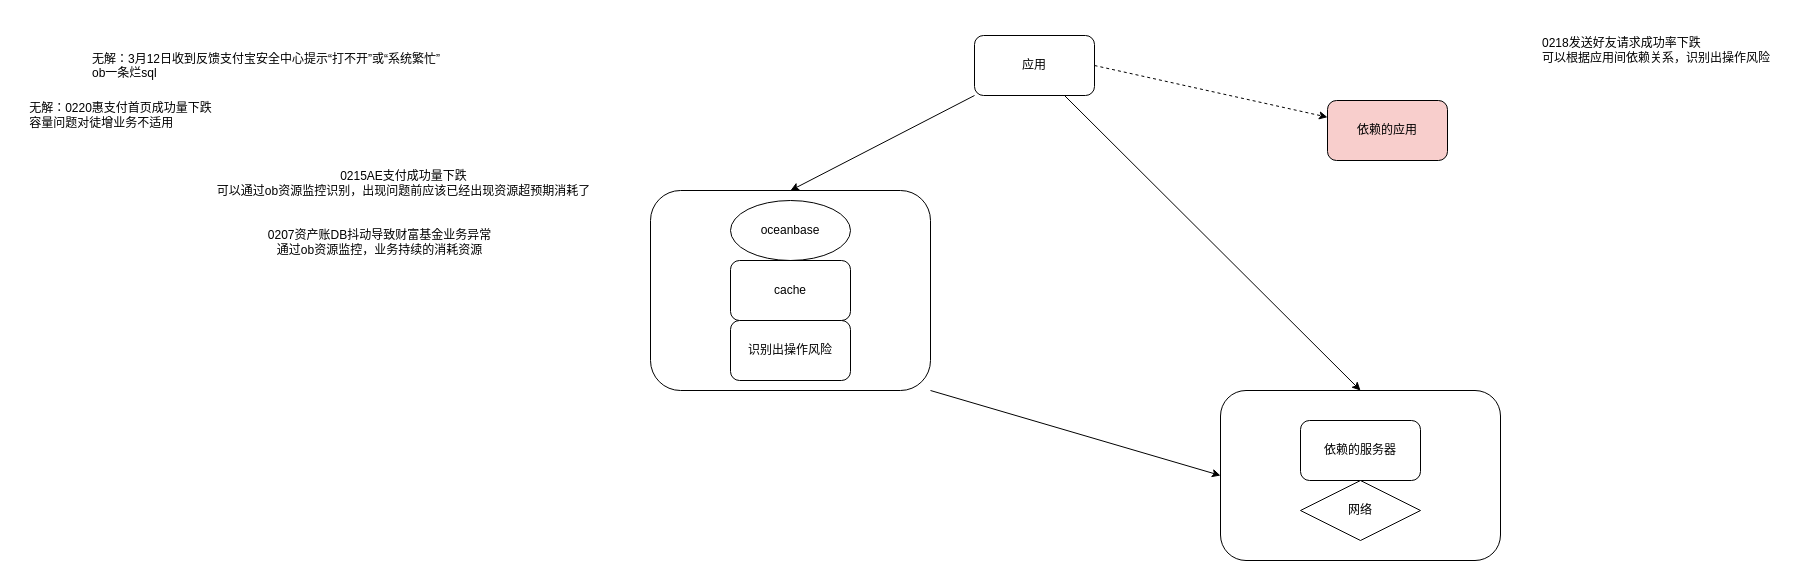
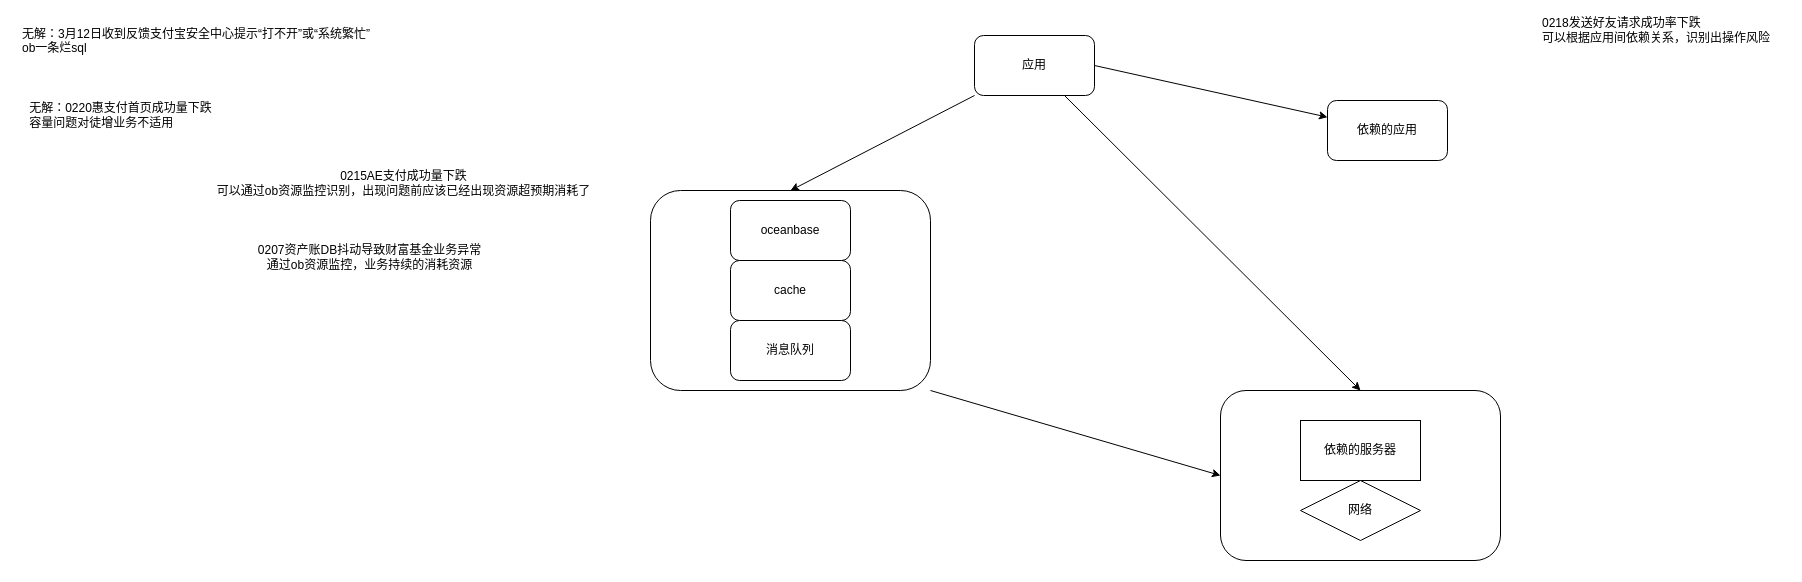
node "0218发送好友请求成功率下跌 可以根据应用间依赖关系，识别出操作风险": moved (1661, 51) -> (1661, 31)
node "无解：3月12日收到反馈支付宝安全中心提示“打不开”或“系统繁忙” ob一条烂sql": moved (261, 61) -> (191, 36)
edge "应用" -> "依赖的应用": style dashed -> solid
node "依赖的应用": fillcolor #f8cecc -> #ffffff
node "oceanbase": shape ellipse -> rounded rectangle
node "0207资产账DB抖动导致财富基金业务异常 通过ob资源监控，业务持续的消耗资源": moved (380, 243) -> (370, 258)
node "识别出操作风险": label "识别出操作风险" -> "消息队列"
node "依赖的服务器": shape rounded rectangle -> rectangle
